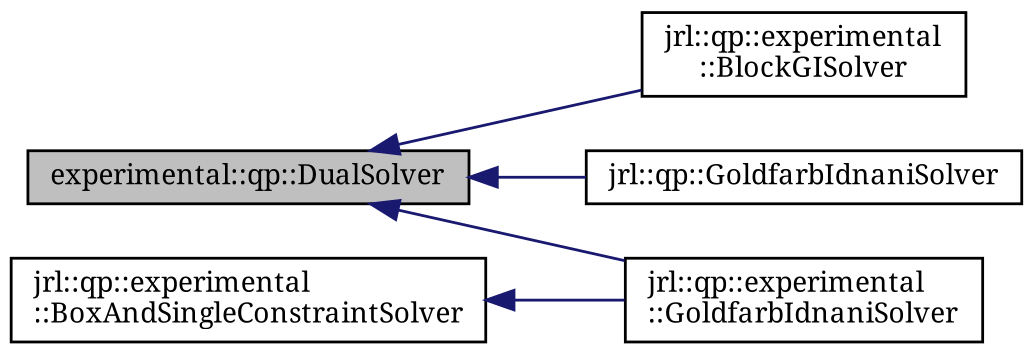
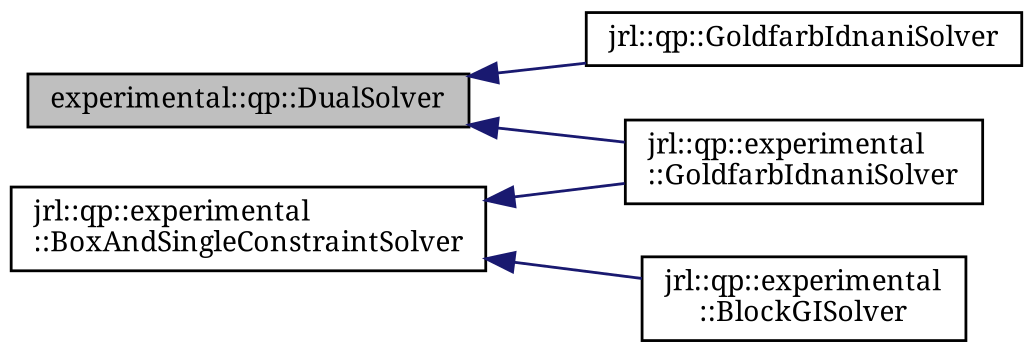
edge "jrl::qp::experimental ::BlockGISolver" -> "experimental::qp::DualSolver": now "jrl::qp::experimental ::BlockGISolver" -> "jrl::qp::experimental ::BoxAndSingleConstraintSolver"
